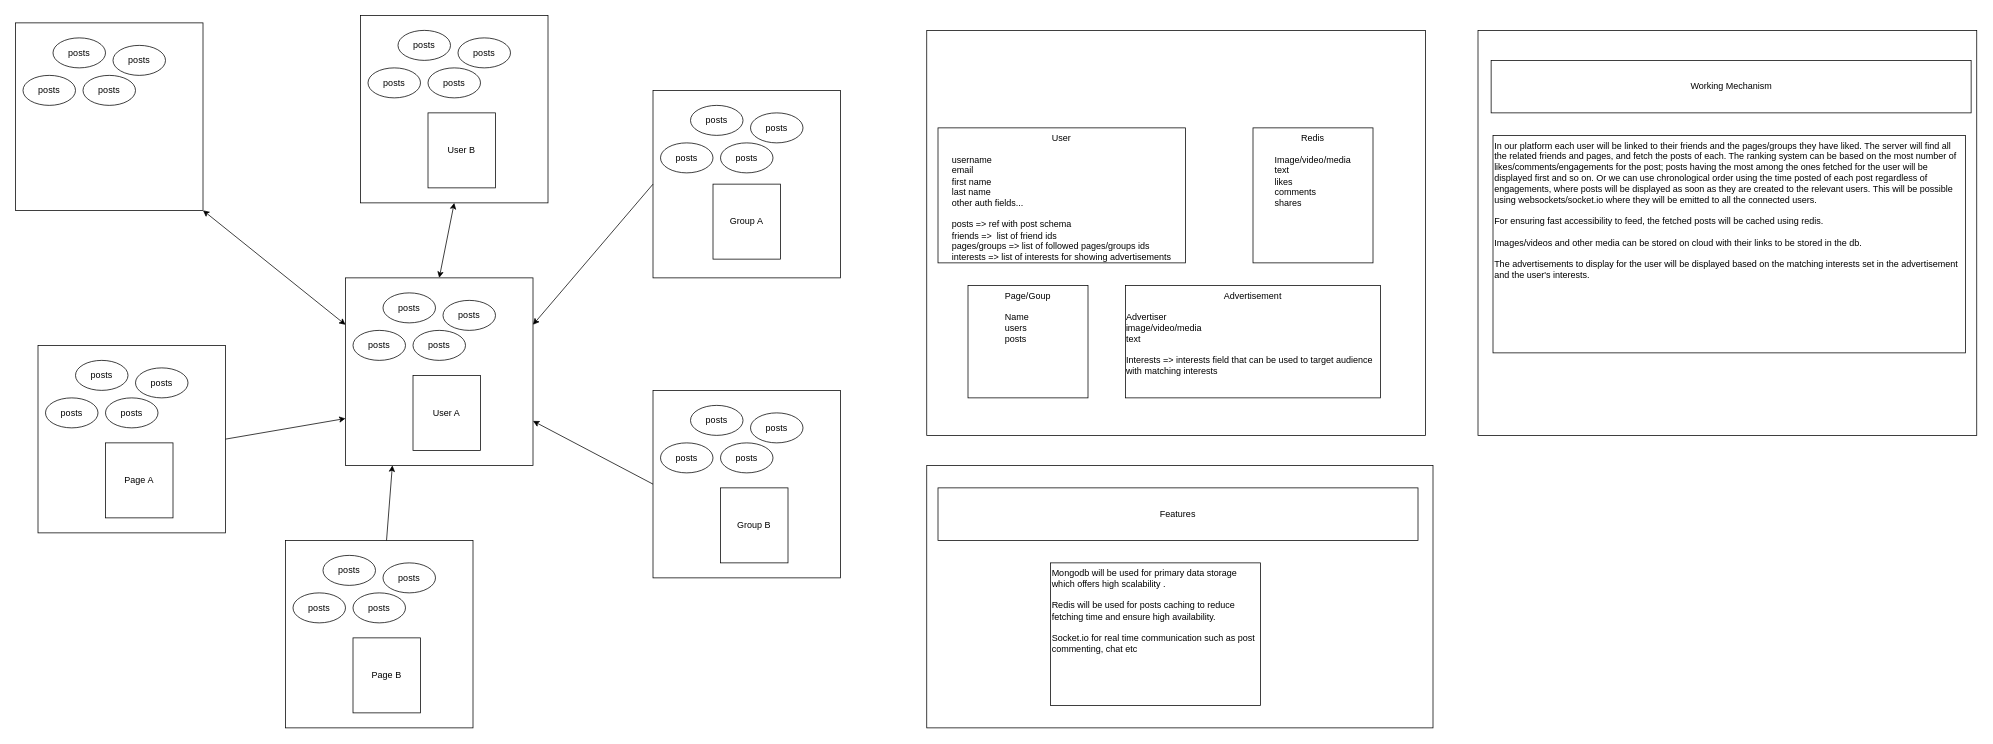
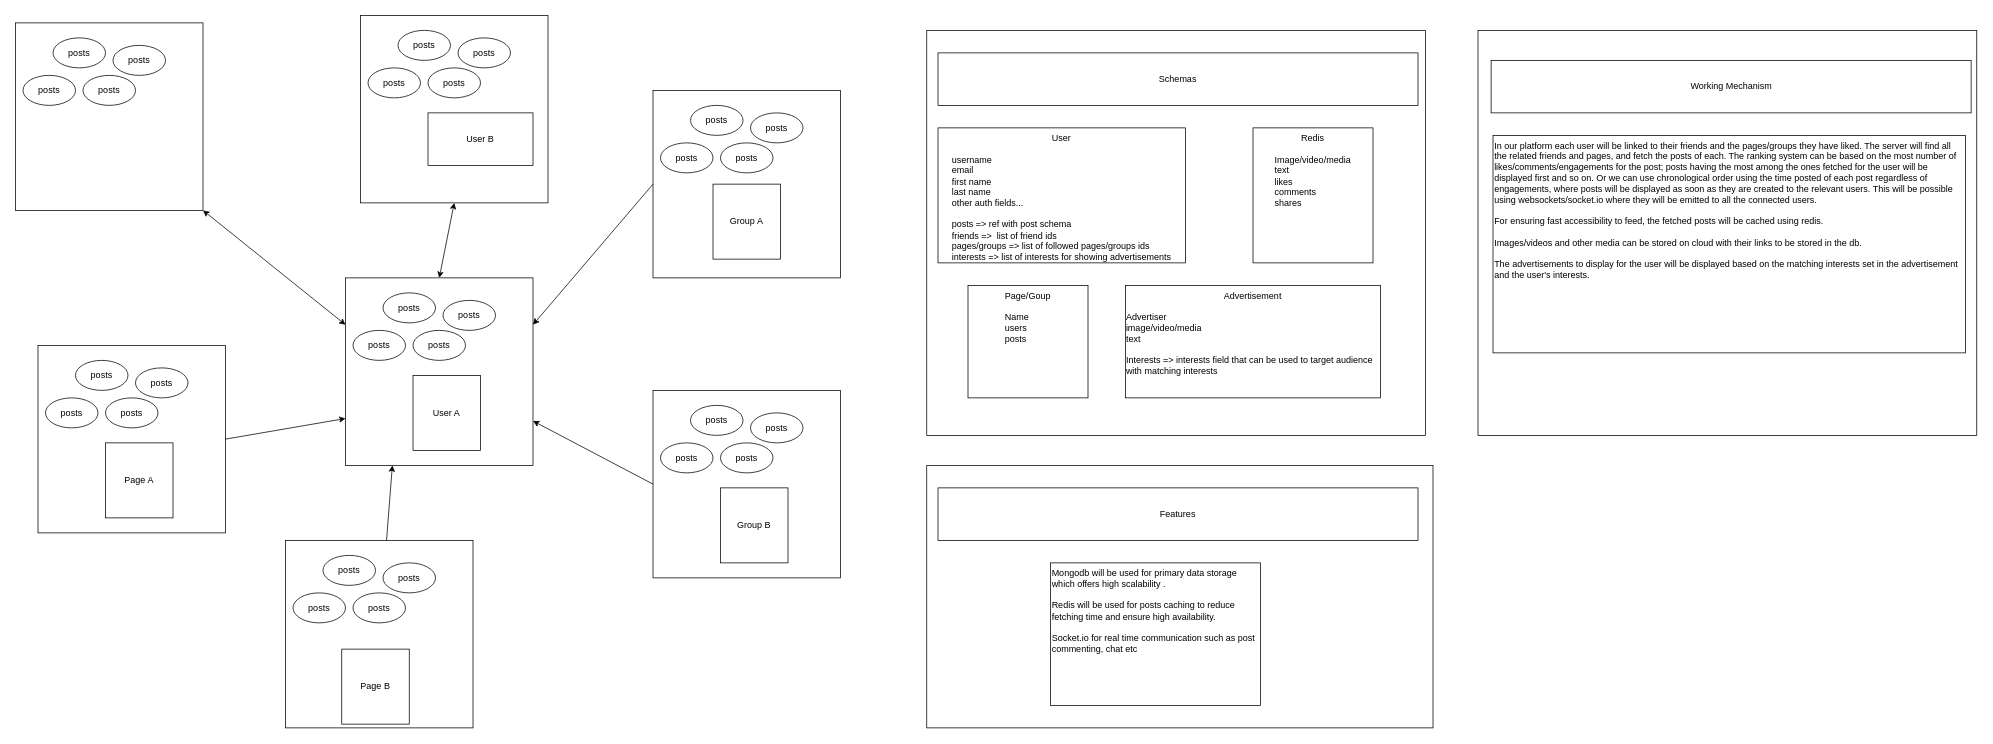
node "Schemas": added
node "User B": size 68x75 -> 105x53
node "Page B": moved (387, 675) -> (375, 687)
